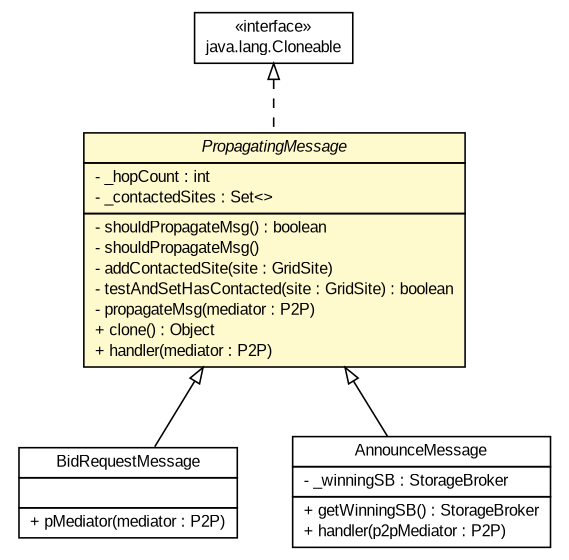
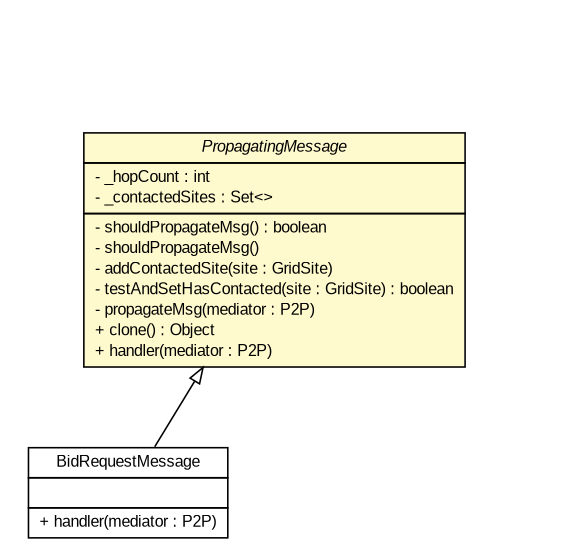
node "java.lang.Cloneable": removed
node "AnnounceMessage": removed
node "BidRequestMessage": text "+ pMediator(mediator : P2P)" -> "+ handler(mediator : P2P)"
